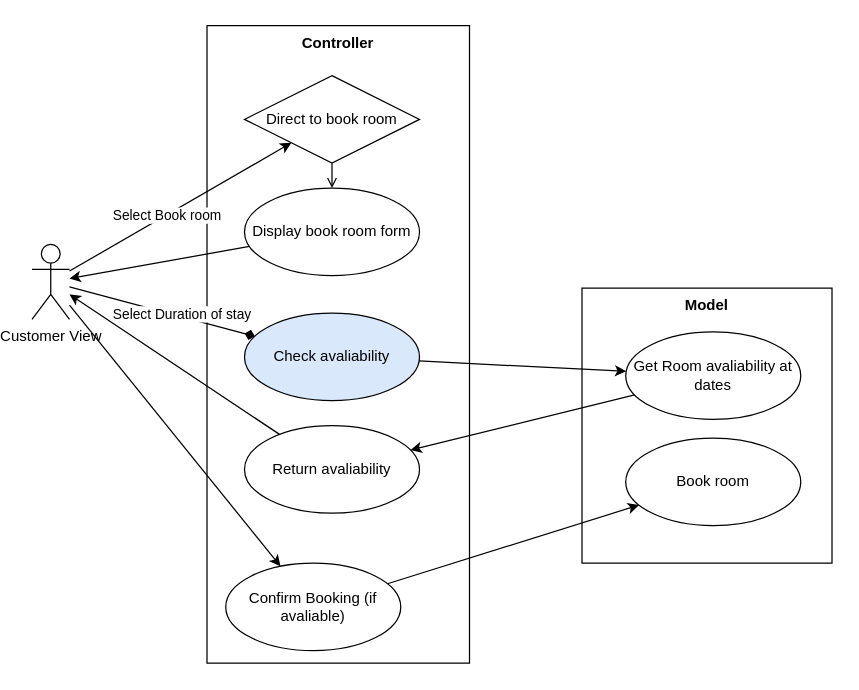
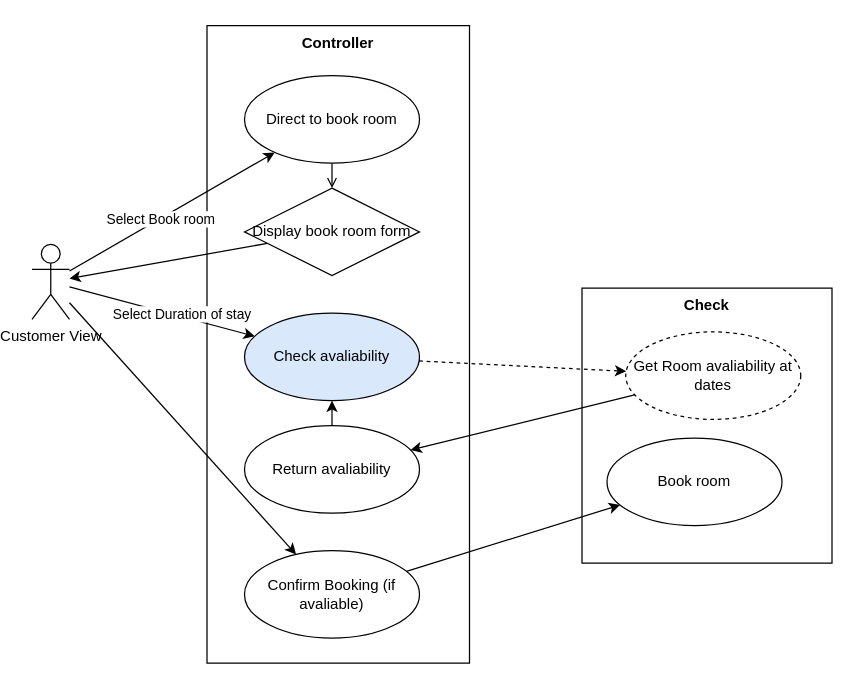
node "Direct to book room": shape diamond -> ellipse
node "Display book room form": shape ellipse -> diamond
node "Model": label "Model" -> "Check"
edge "Customer View" -> "Check avaliability": arrowhead diamond -> classic
edge "Check avaliability" -> "Get Room avaliability at dates": style solid -> dashed
edge "Return avaliability" -> "Customer View": now "Return avaliability" -> "Check avaliability"
node "Get Room avaliability at dates": style solid -> dashed
node "Book room": moved (713, 482) -> (694, 482)
node "Confirm Booking (if avaliable)": moved (313, 607) -> (332, 594)
